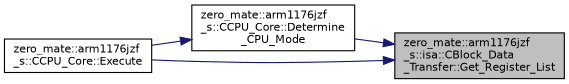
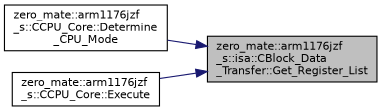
edge "zero_mate::arm1176jzf _s::CCPU_Core::Execute" -> "zero_mate::arm1176jzf _s::CCPU_Core::Determine _CPU_Mode": removed
